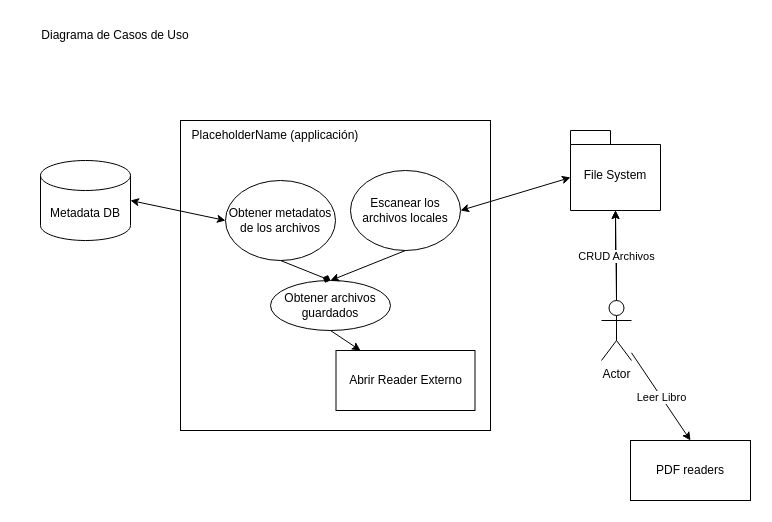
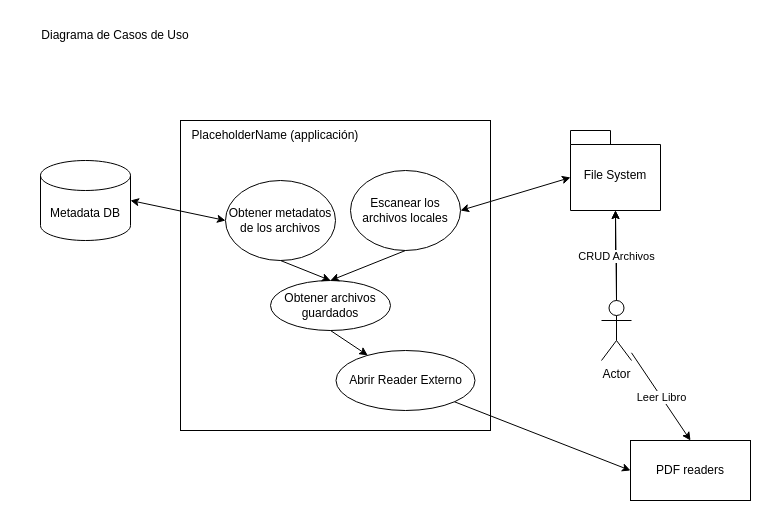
edge "Obtener metadatos de los archivos" -> "Obtener archivos guardados": arrowhead diamond -> classic
node "Abrir Reader Externo": shape rectangle -> ellipse
edge "Abrir Reader Externo" -> "PDF readers": added
